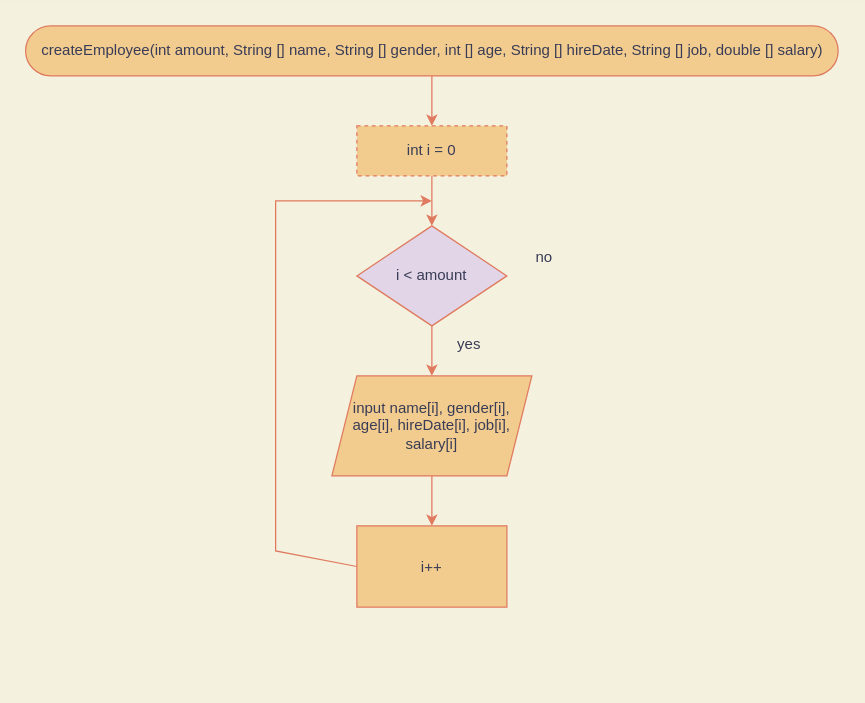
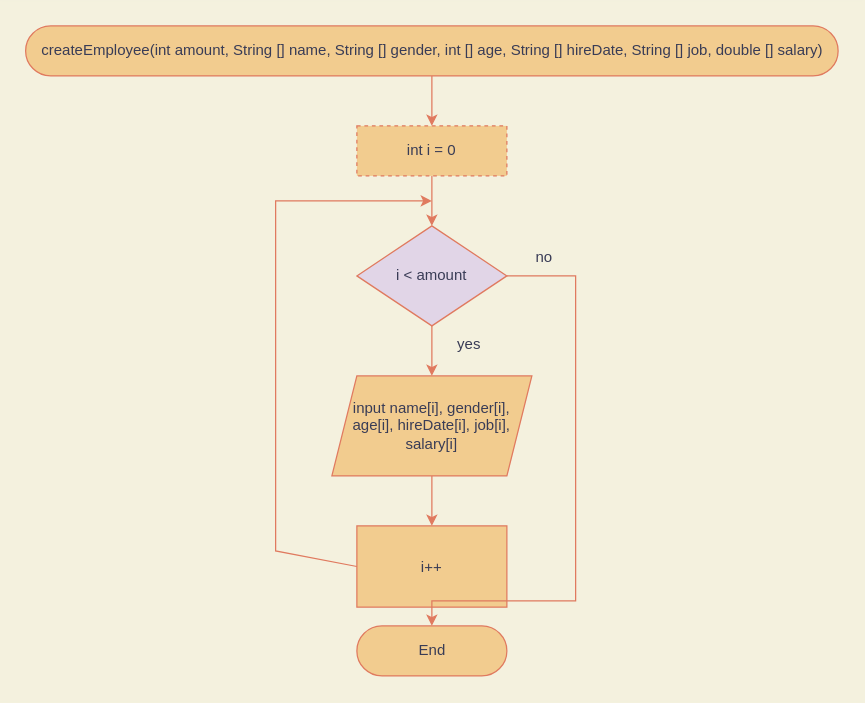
edge "i < amount" -> "End": added
node "End": added
